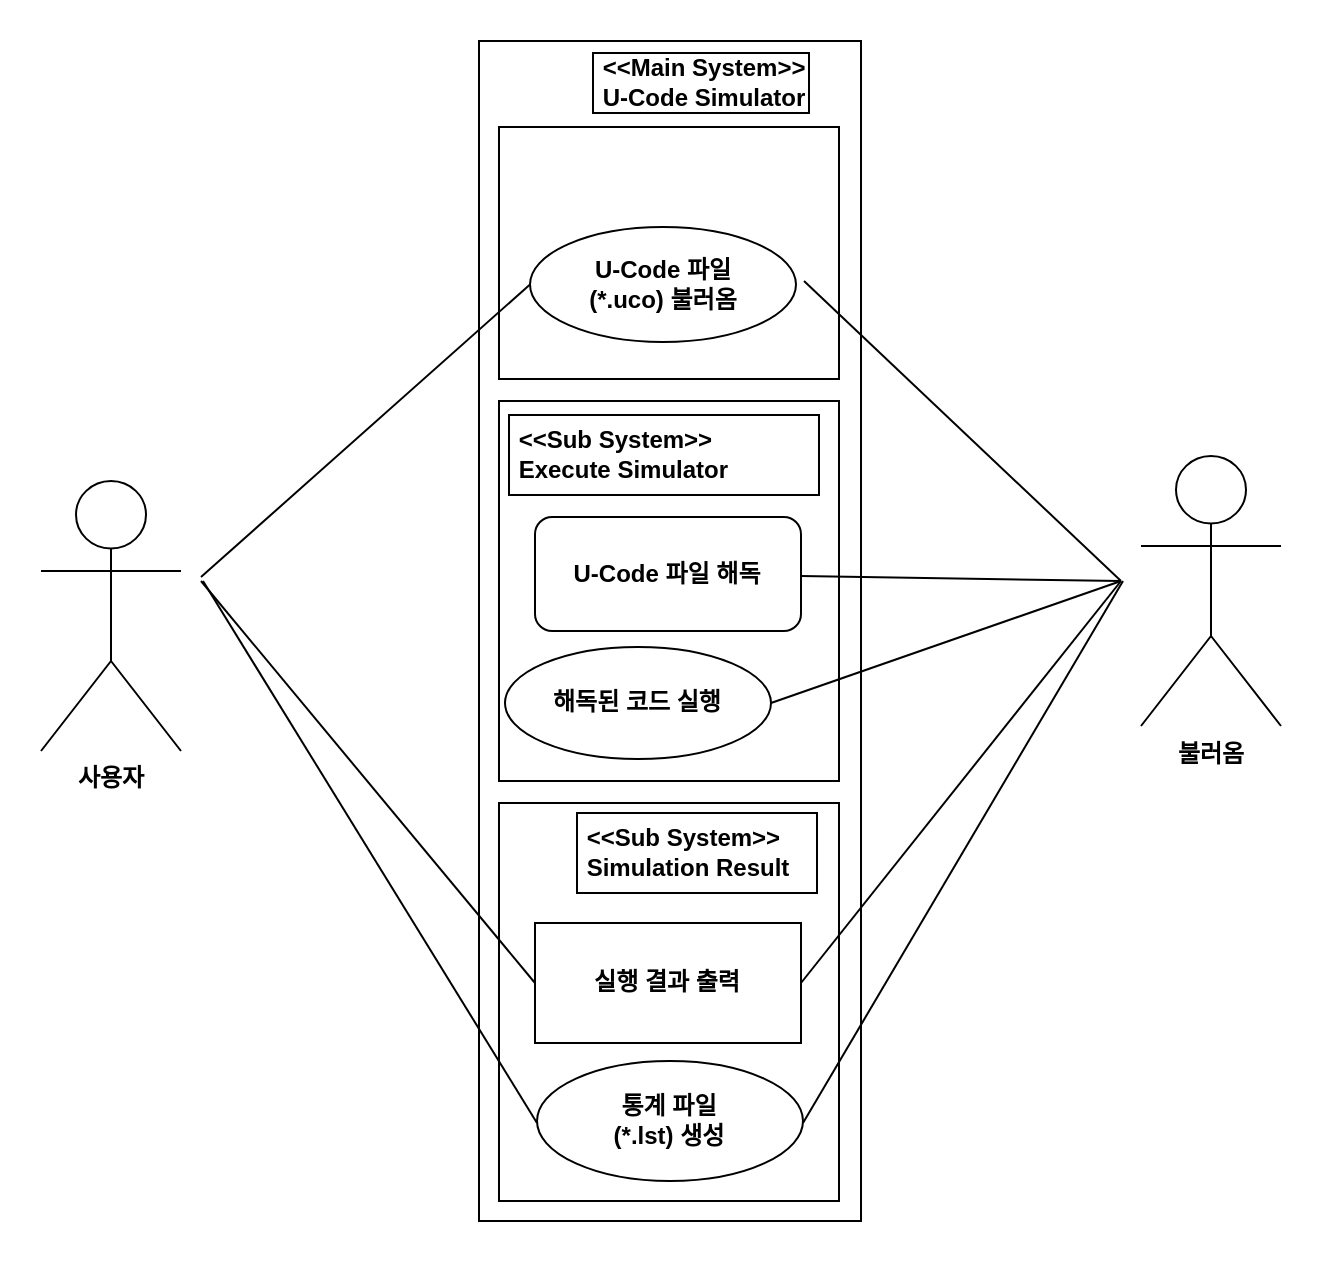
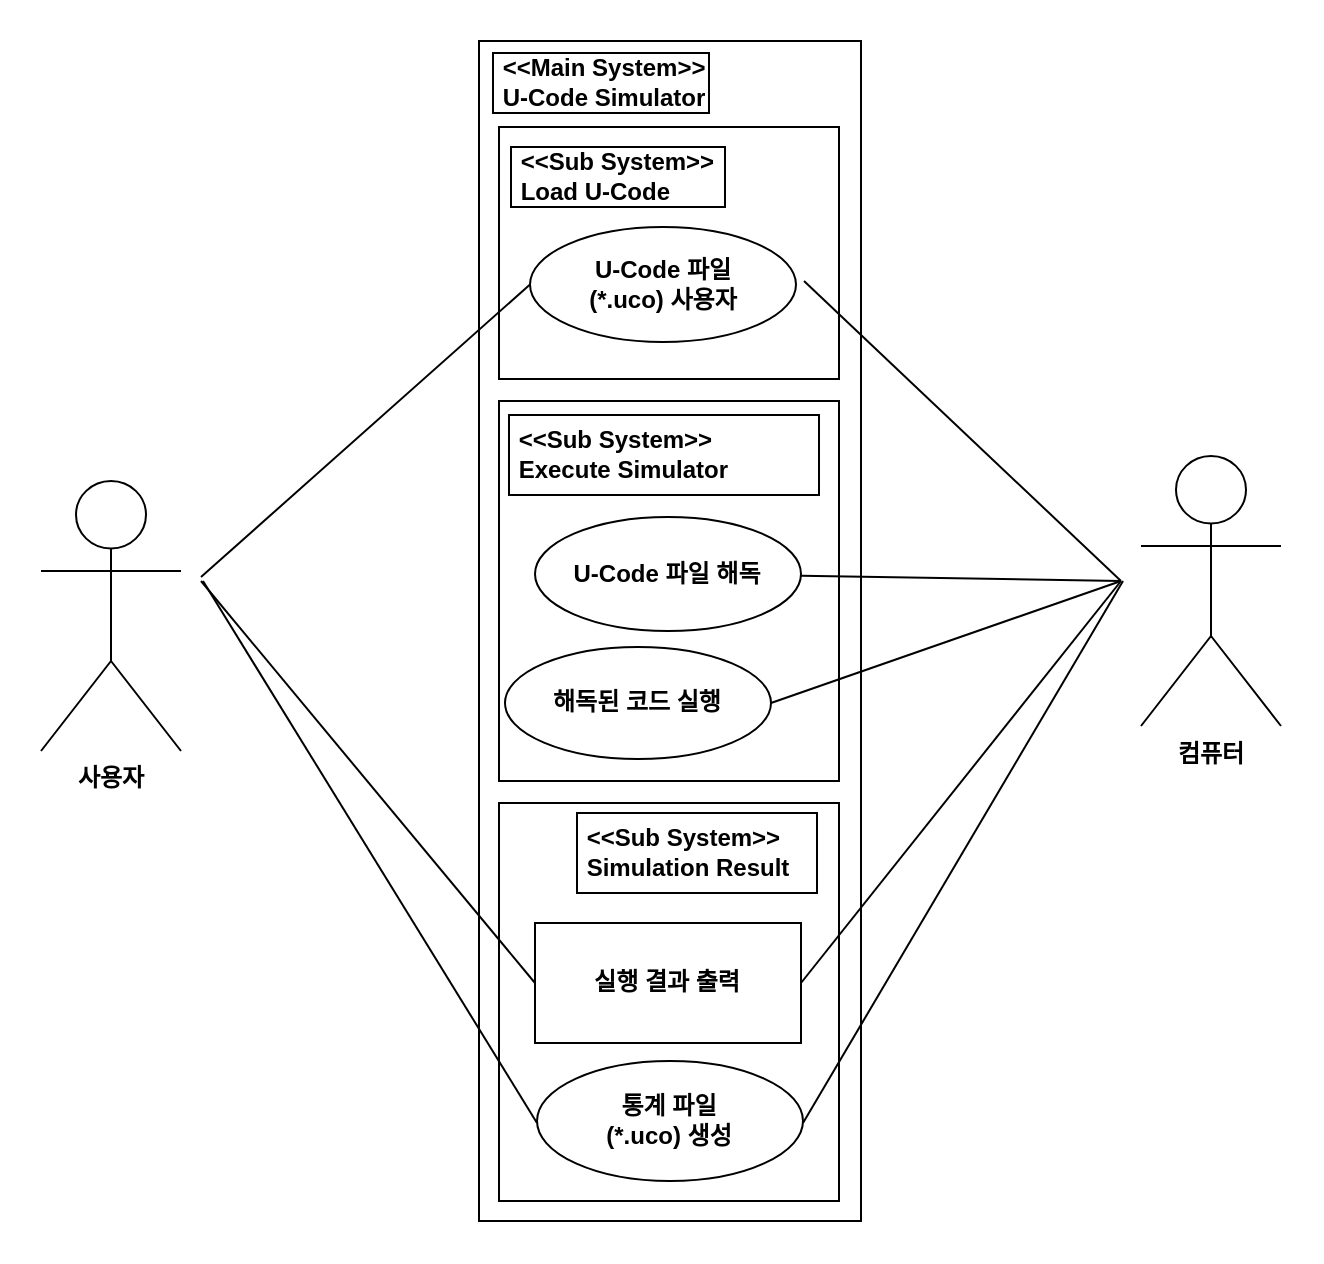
node "<<Main System>> U-Code Simulator": moved (701, 83) -> (601, 83)
node "<<Sub System>> Load U-Code": added
node "U-Code 파일 (*.uco) 불러옴": label "U-Code 파일 (*.uco) 불러옴" -> "U-Code 파일 (*.uco) 사용자"
node "U-Code 파일 해독": shape rounded rectangle -> ellipse
node "불러옴": label "불러옴" -> "컴퓨터"
node "통계 파일 (*.lst) 생성": label "통계 파일 (*.lst) 생성" -> "통계 파일 (*.uco) 생성"
